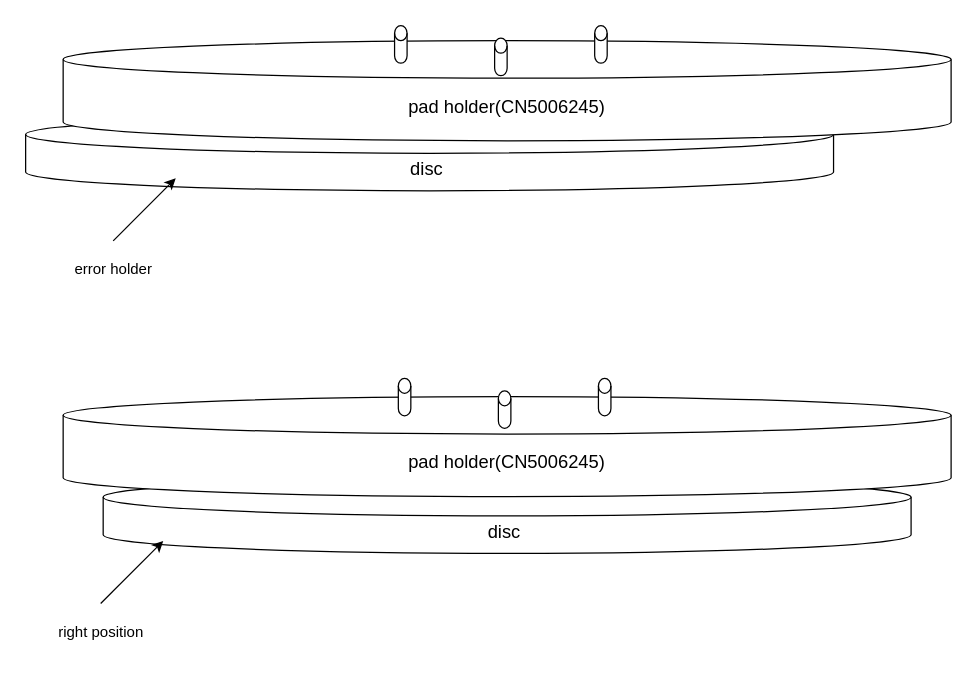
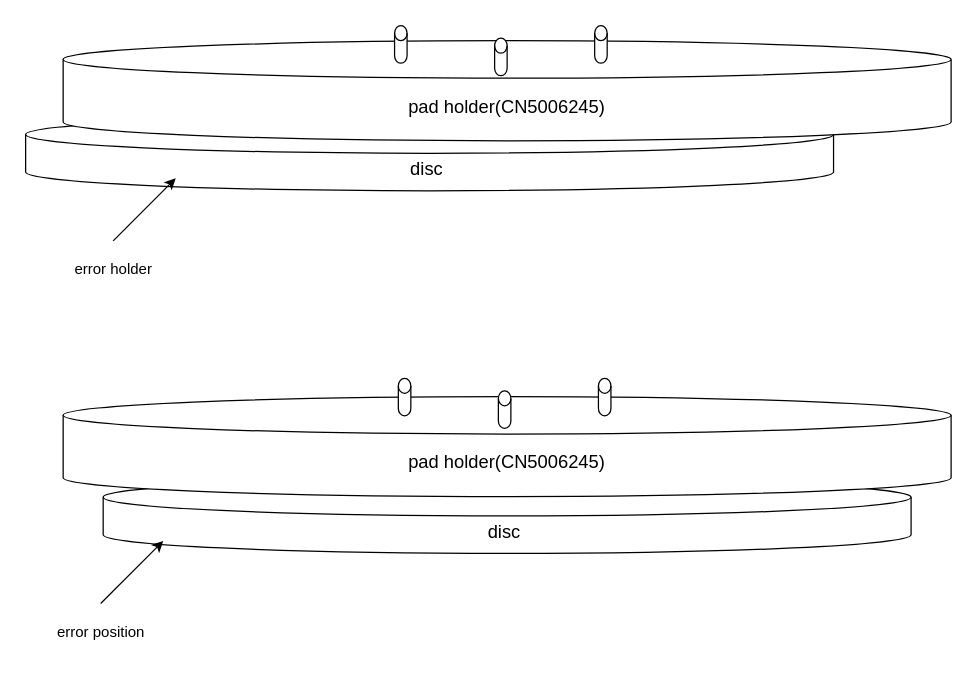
node "right position": label "right position" -> "error position"
